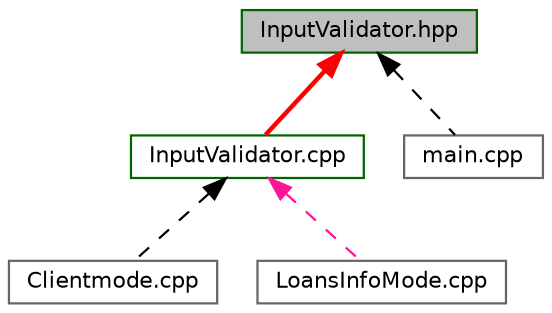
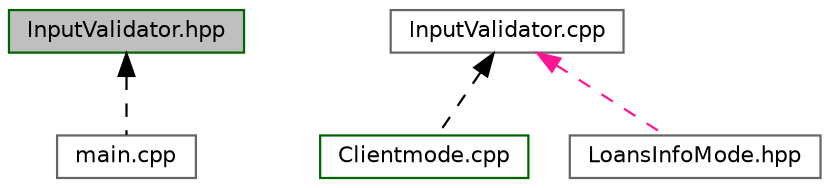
edge "InputValidator.cpp" -> "InputValidator.hpp": removed
node "InputValidator.cpp": color darkgreen -> gray40
node "Clientmode.cpp": color gray40 -> darkgreen
node "LoansInfoMode.cpp": label "LoansInfoMode.cpp" -> "LoansInfoMode.hpp"
